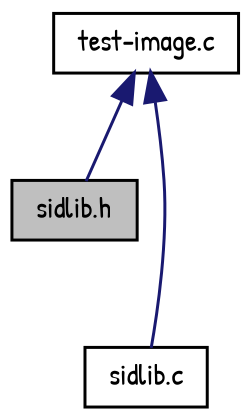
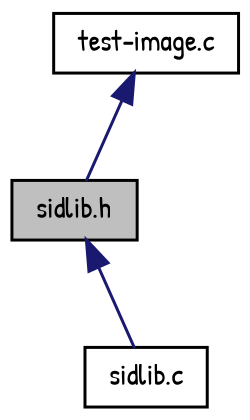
edge "sidlib.c" -> "test-image.c": now "sidlib.c" -> "sidlib.h"
